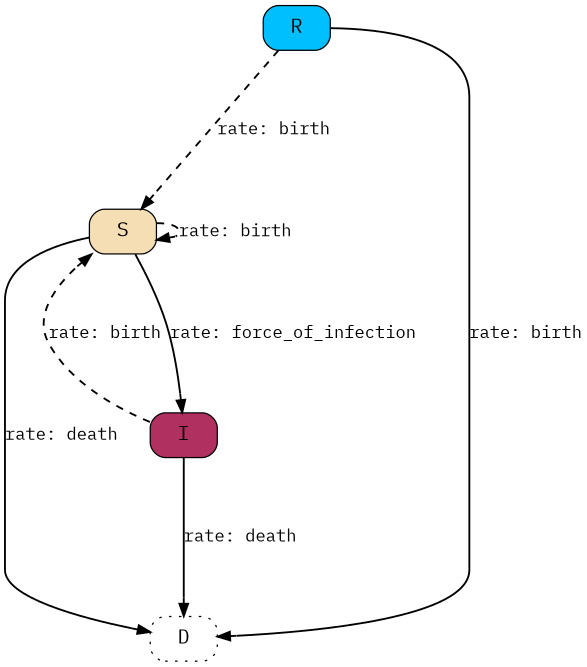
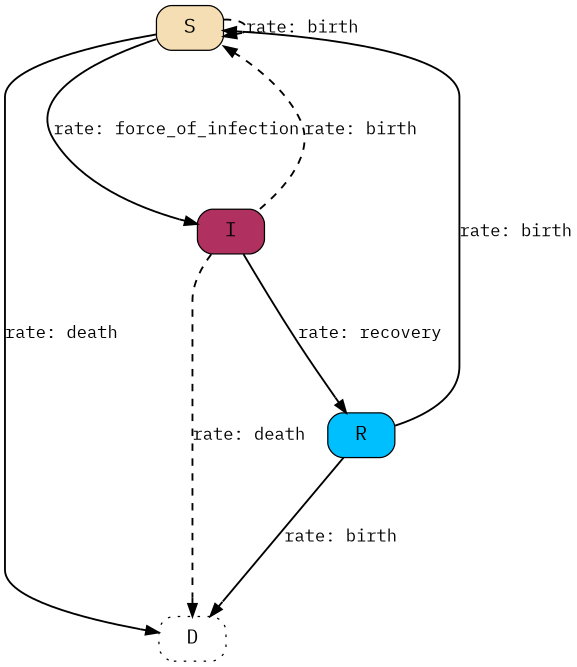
edge "R" -- "S": style dashed -> solid
edge "I" -- "R": added, label "rate: recovery"
edge "I" -- "D": style solid -> dashed
